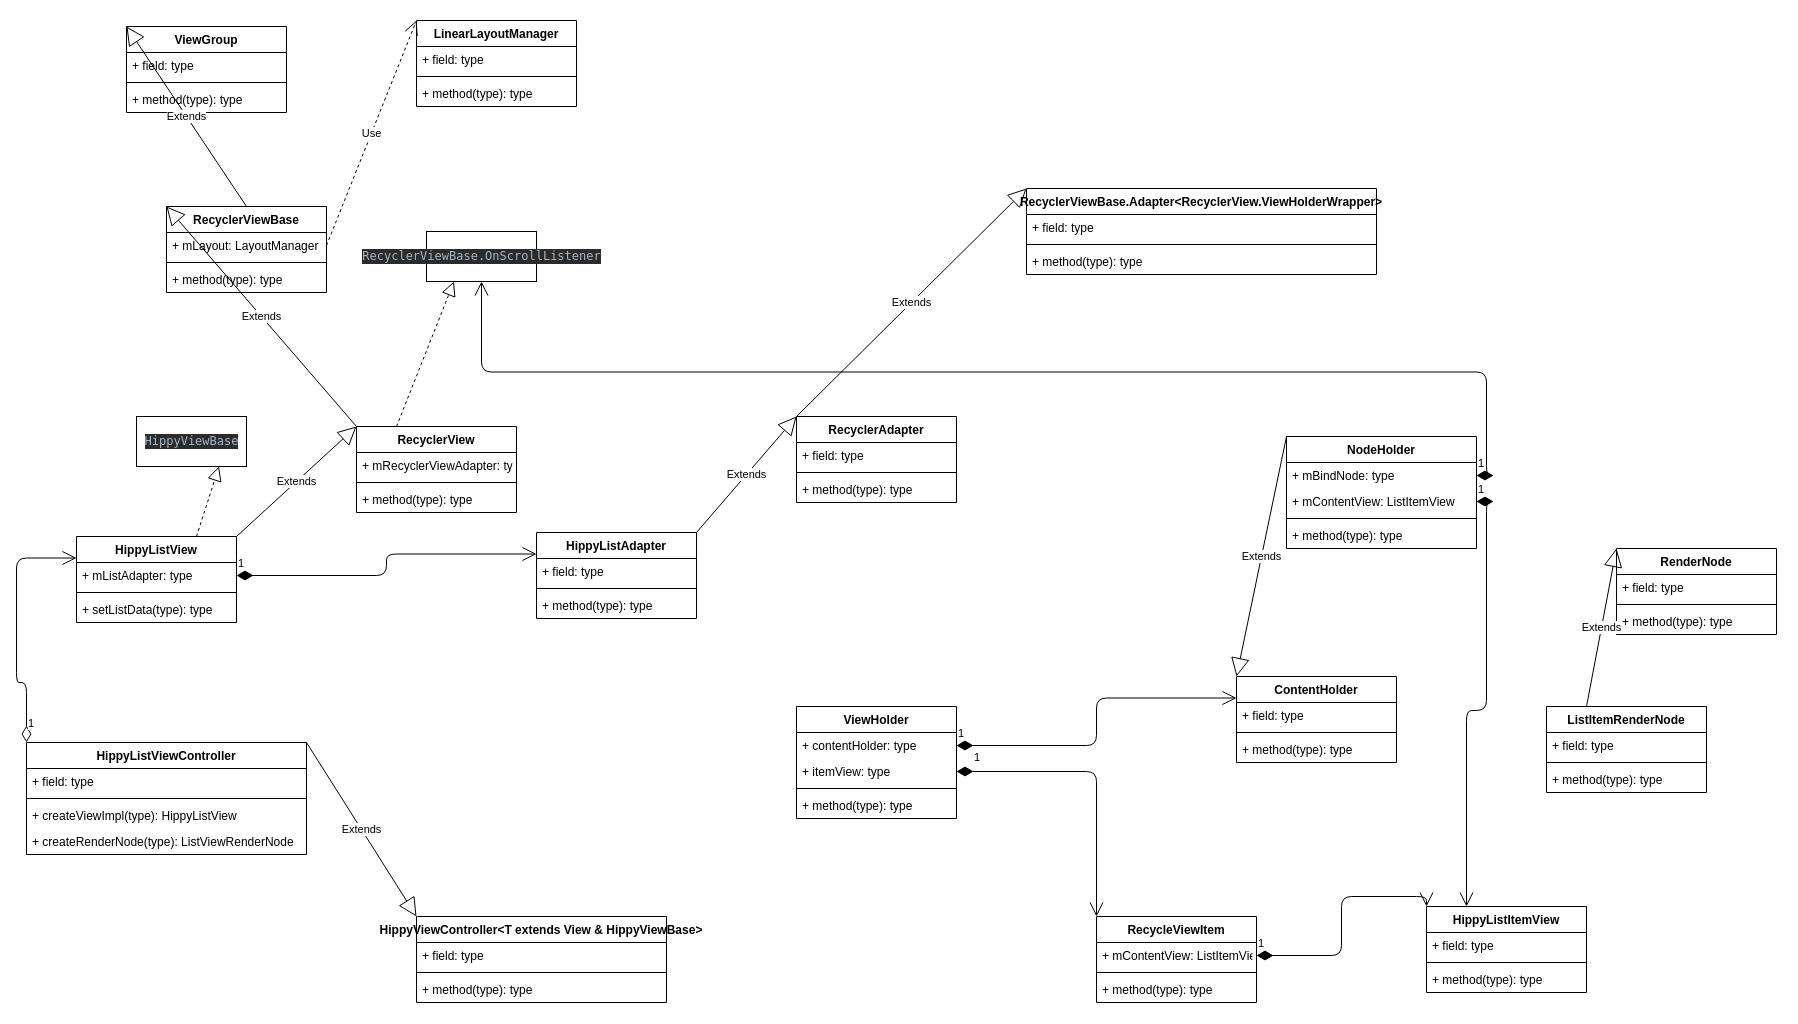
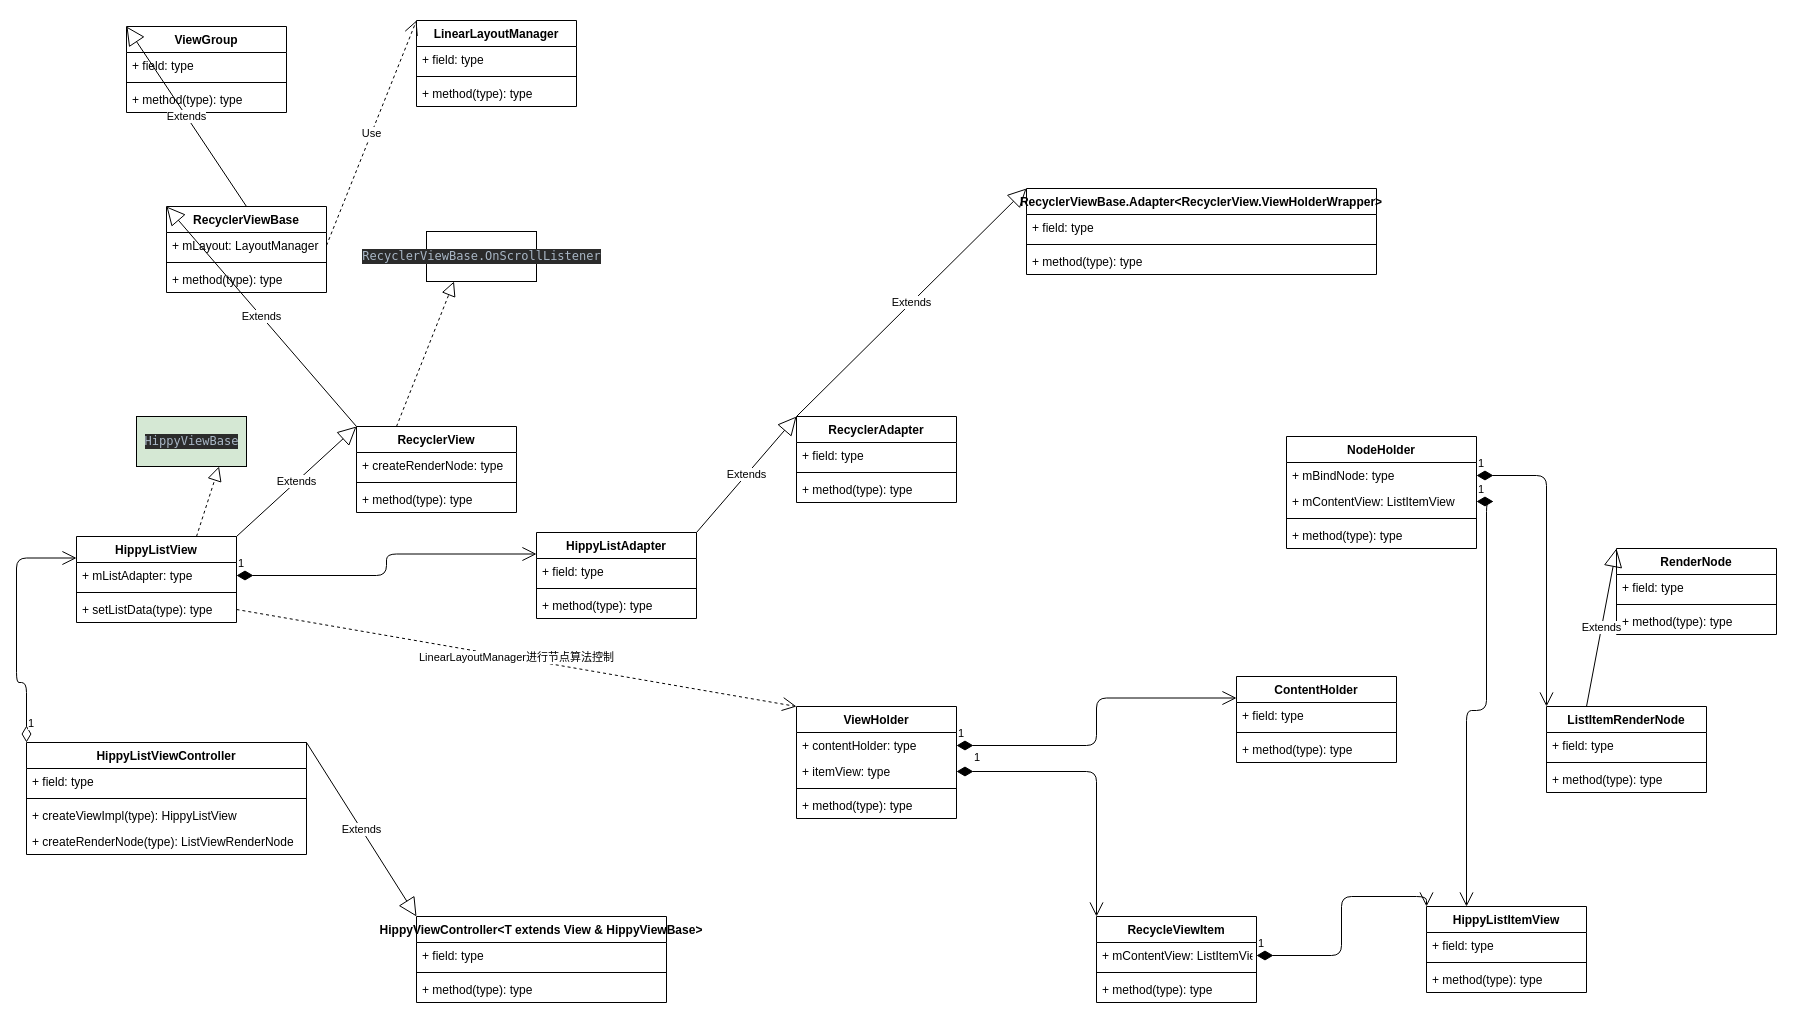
edge "RecyclerViewBase.OnScrollListener" -- "+ mBindNode: type": now "ListItemRenderNode" -- "+ mBindNode: type"
node "HippyViewBase": fillcolor #ffffff -> #d5e8d4
node "+ mRecyclerViewAdapter: type": label "+ mRecyclerViewAdapter: type" -> "+ createRenderNode: type"
edge "NodeHolder" -> "ContentHolder": removed, label "Extends"
edge "+ setListData(type): type" -> "ViewHolder": added, label "LinearLayoutManager进行节点算法控制"
